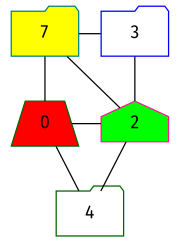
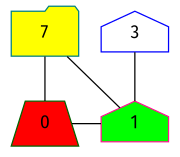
edge "7" -- "3": removed
node "3": shape folder -> house
node "2": label "2" -> "1"
node "4": removed
